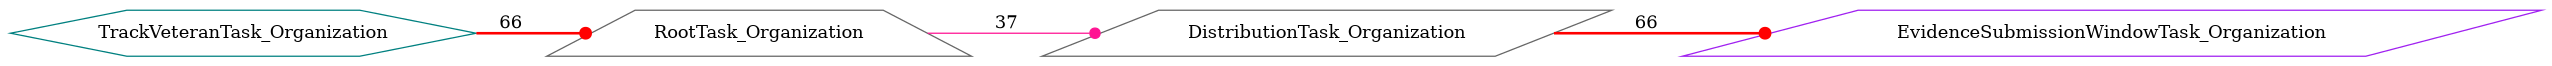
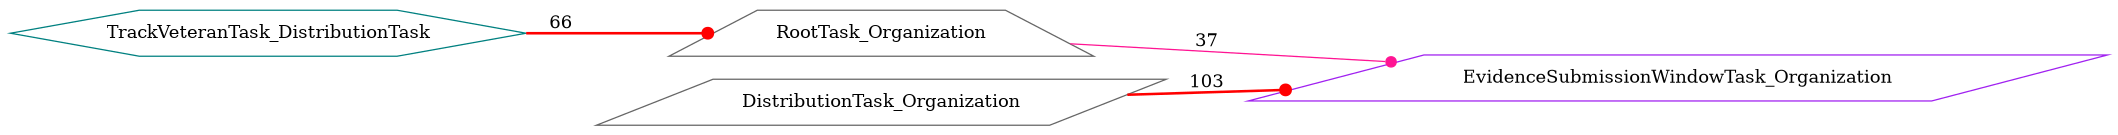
edge "DistributionTask_Organization" -> "EvidenceSubmissionWindowTask_Organization": label "66" -> "103"
node "TrackVeteranTask_Organization": label "TrackVeteranTask_Organization" -> "TrackVeteranTask_DistributionTask"
edge "RootTask_Organization" -> "DistributionTask_Organization": now "RootTask_Organization" -> "EvidenceSubmissionWindowTask_Organization"
